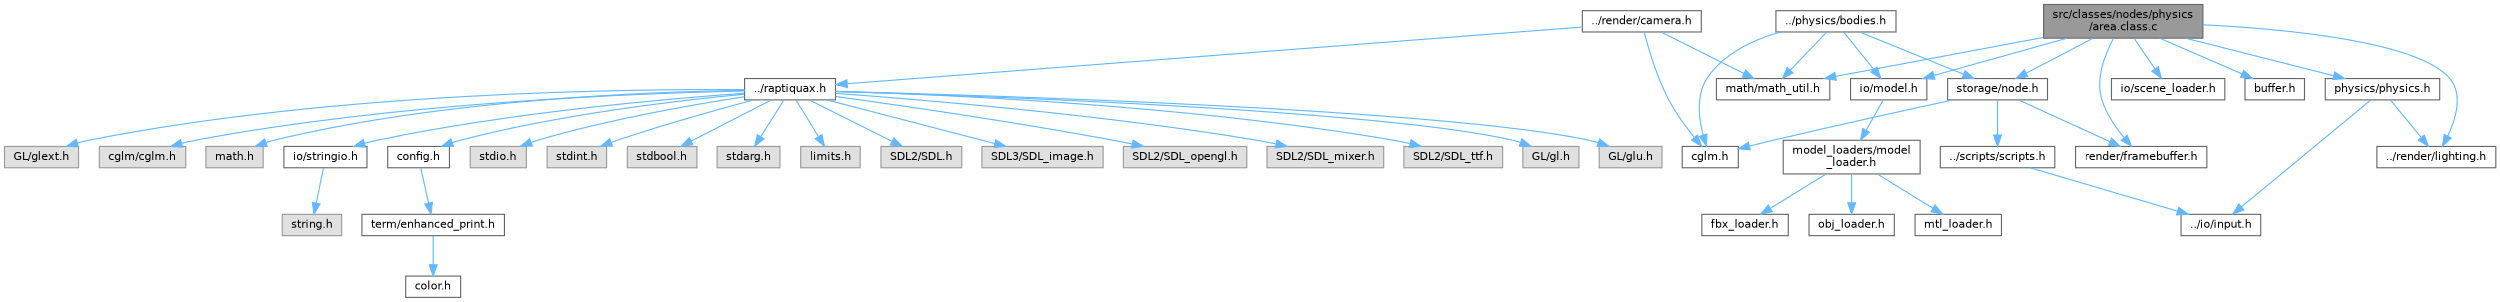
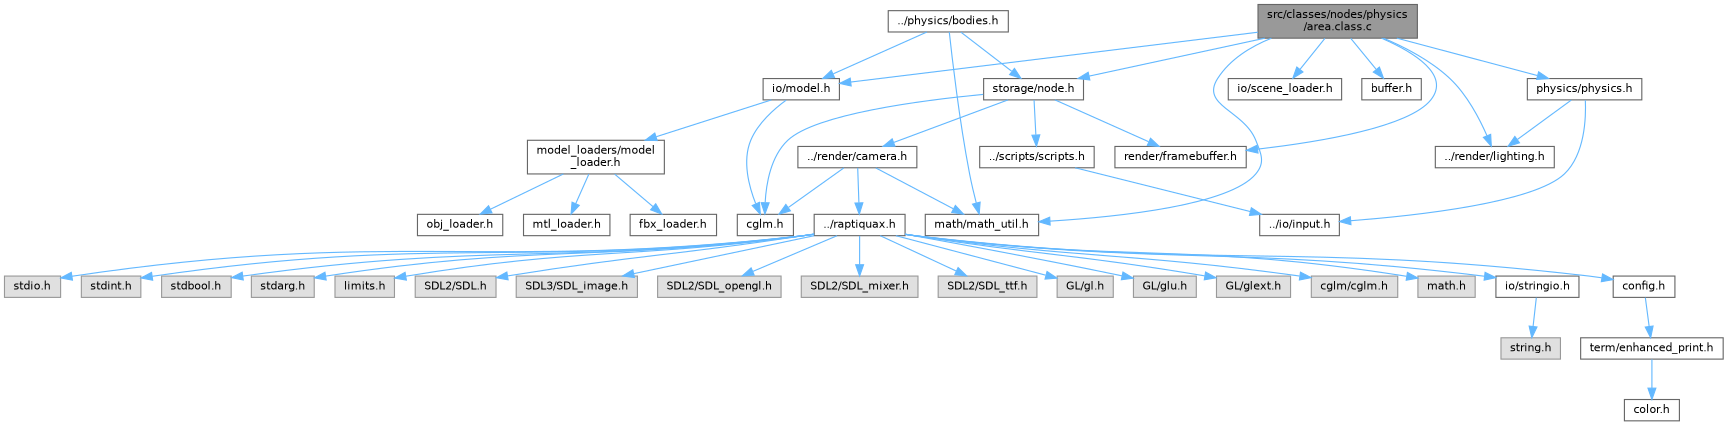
edge "../physics/bodies.h" -> "cglm.h": now "io/model.h" -> "cglm.h"
edge "storage/node.h" -> "../render/camera.h": added
